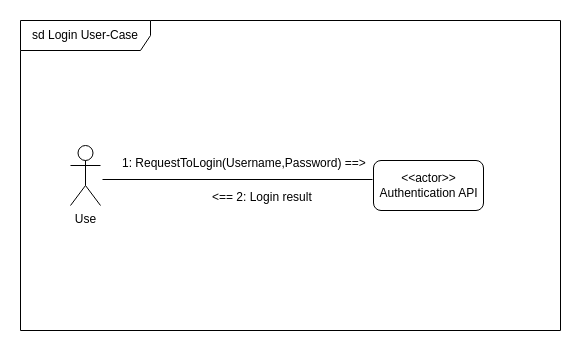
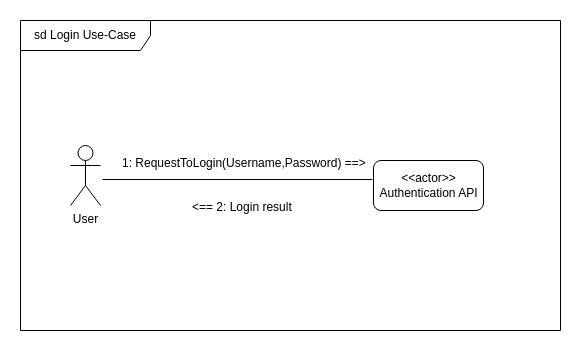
node "sd Login User-Case": label "sd Login User-Case" -> "sd Login Use-Case"
node "<== 2: Login result": moved (256, 199) -> (236, 209)
node "Use": label "Use" -> "User"
